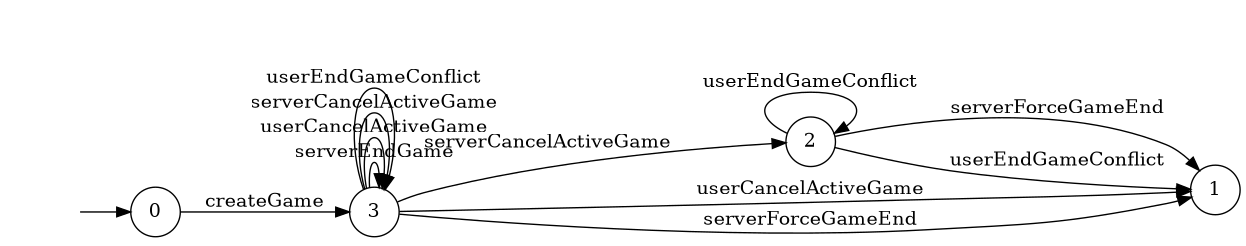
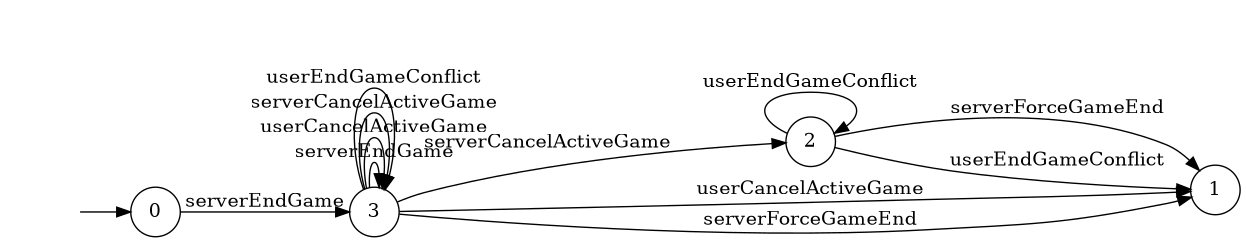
edge "0" -> "3": label "createGame" -> "serverEndGame"
